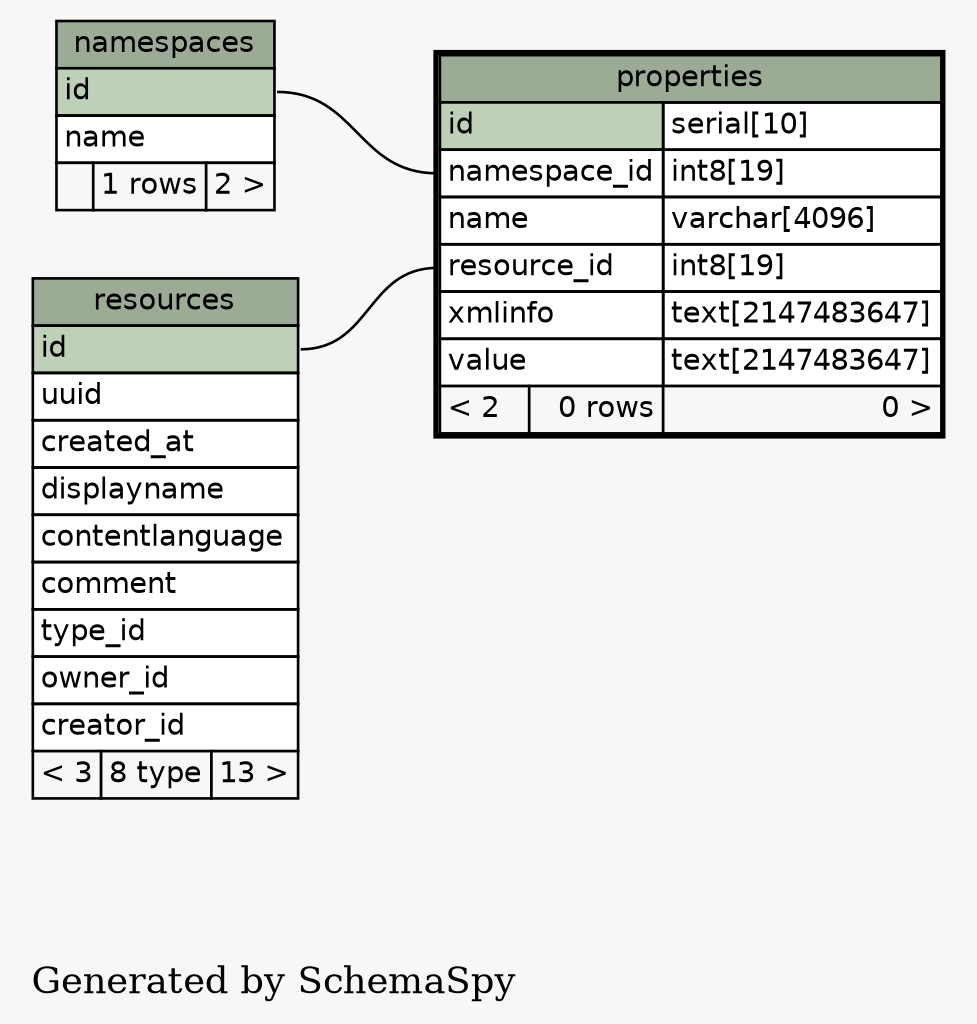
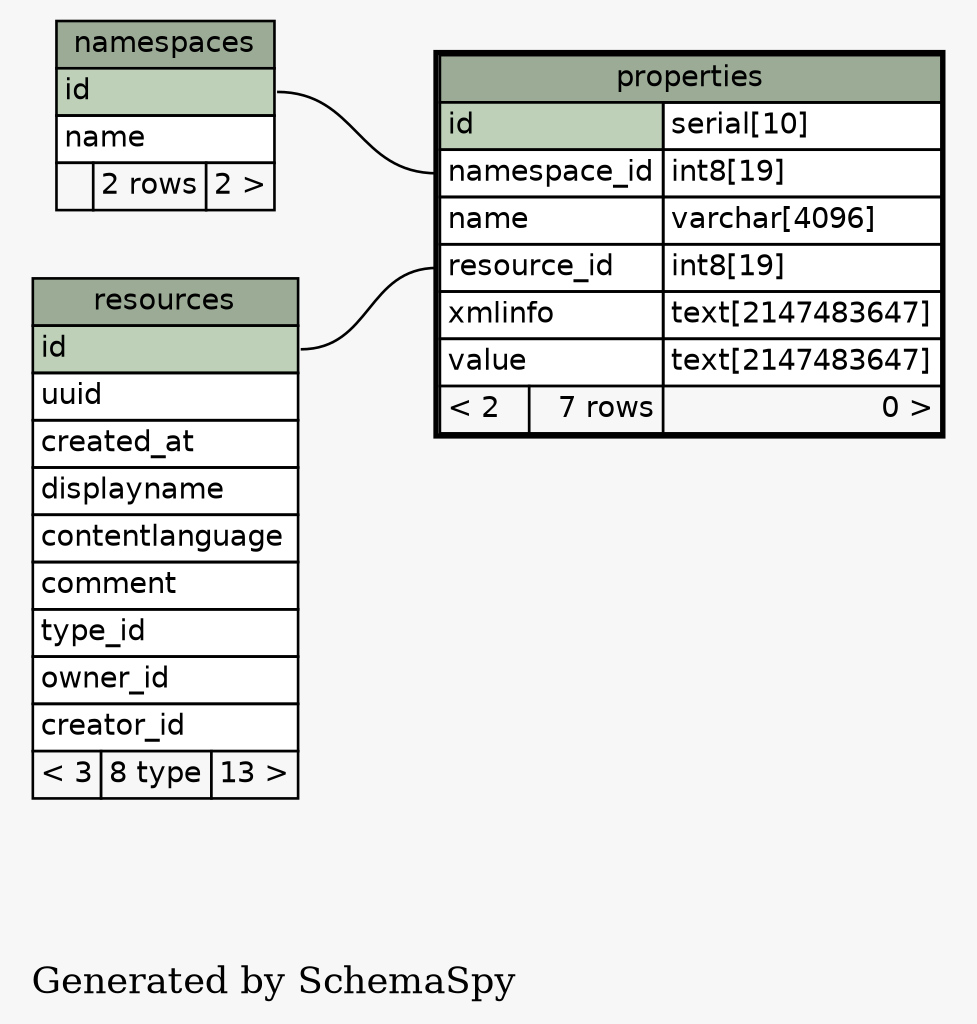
node "namespaces": text "1 rows" -> "2 rows"
node "properties": text "0 rows" -> "7 rows"
